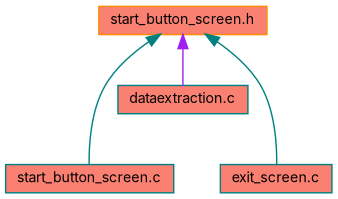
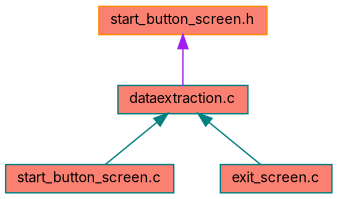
edge "start_button_screen.c" -> "start_button_screen.h": now "start_button_screen.c" -> "dataextraction.c"
edge "exit_screen.c" -> "start_button_screen.h": now "exit_screen.c" -> "dataextraction.c"
